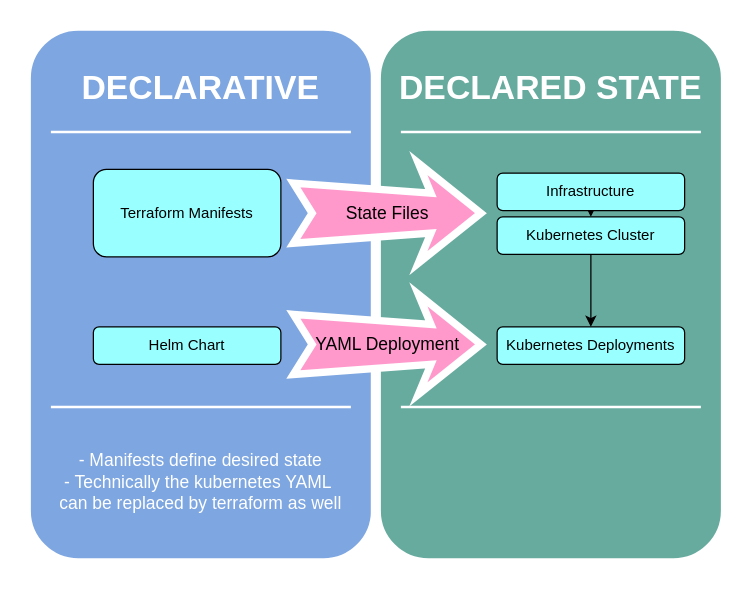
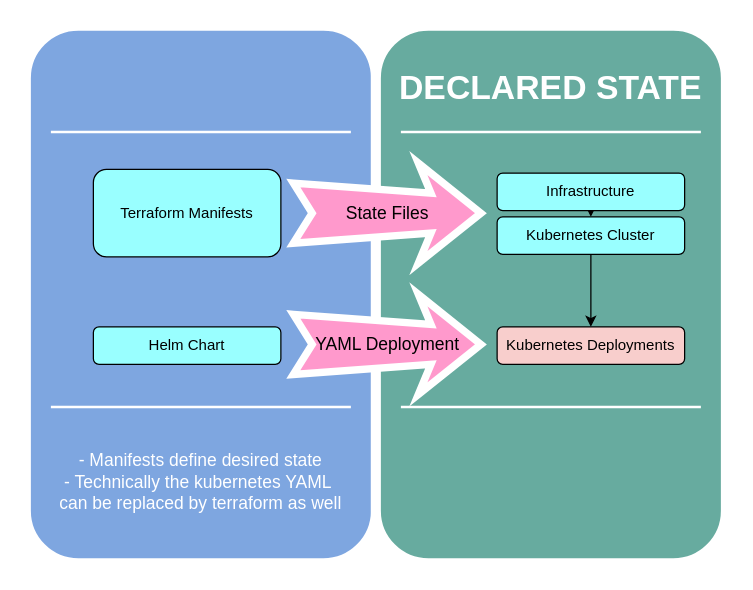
node "DECLARATIVE": removed
node "Kubernetes Deployments": fillcolor #99ffff -> #f8cecc
